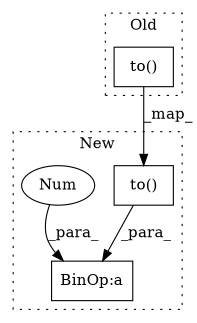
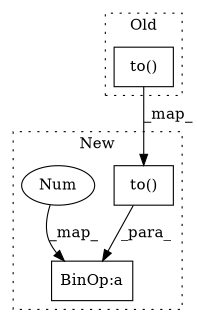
edge "Num" -> "BinOp:a": label "_para_" -> "_map_"
